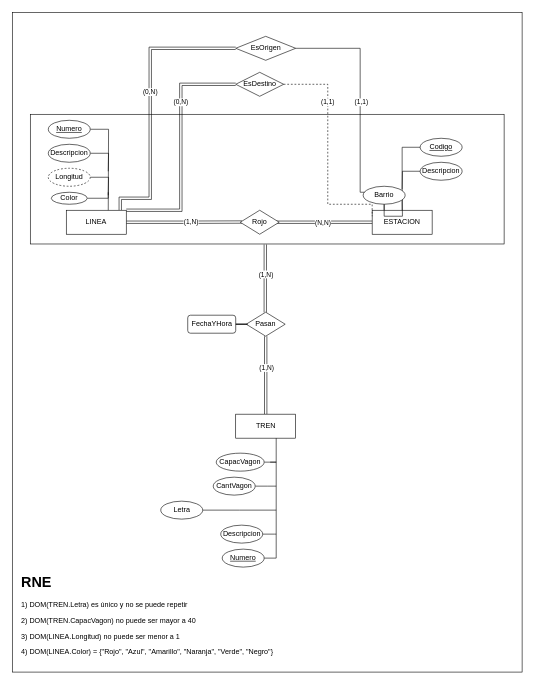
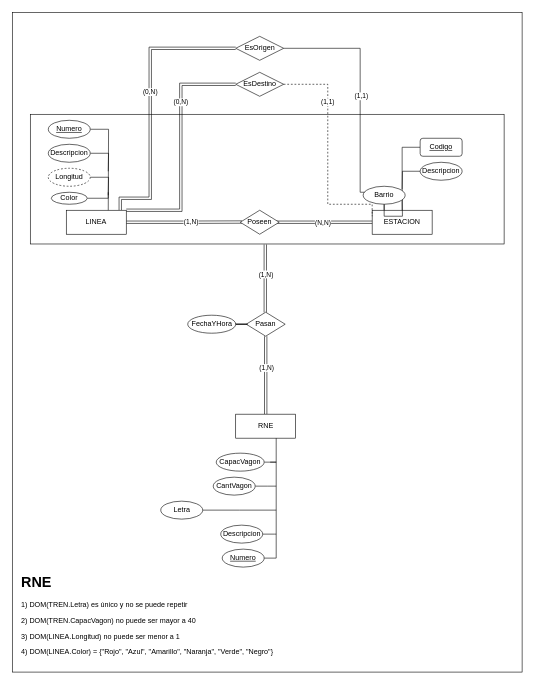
node "EsOrigen": size 60x24 -> 48x24
node "Codigo": shape ellipse -> rounded rectangle
node "Rojo": label "Rojo" -> "Poseen"
node "FechaYHora": shape rounded rectangle -> ellipse
node "TREN": label "TREN" -> "RNE"
